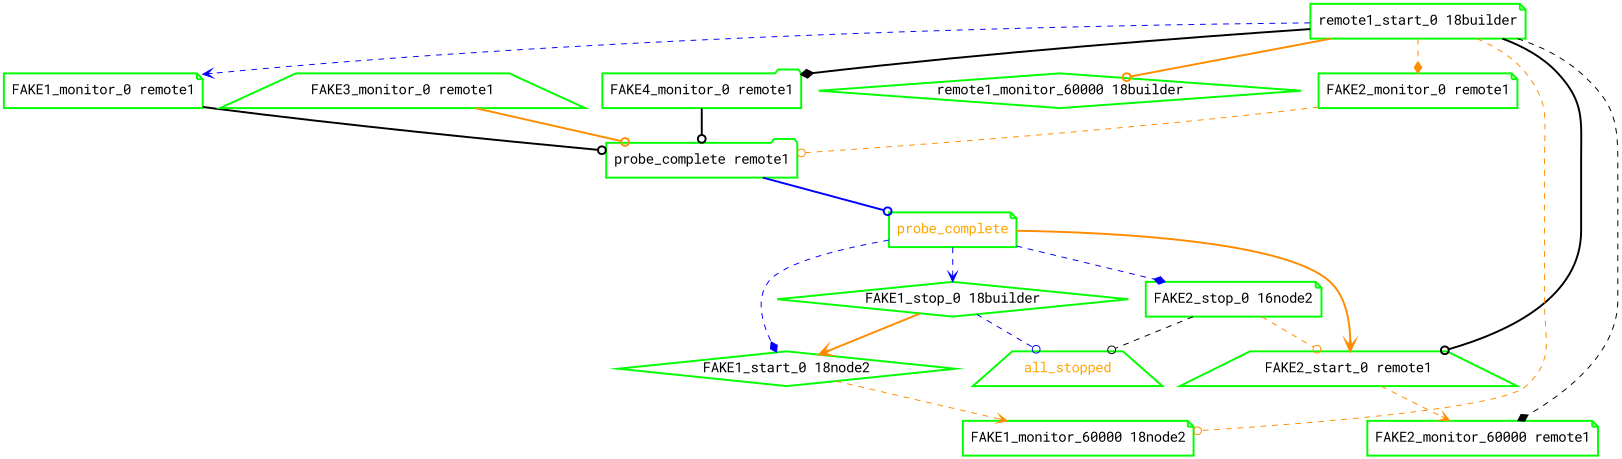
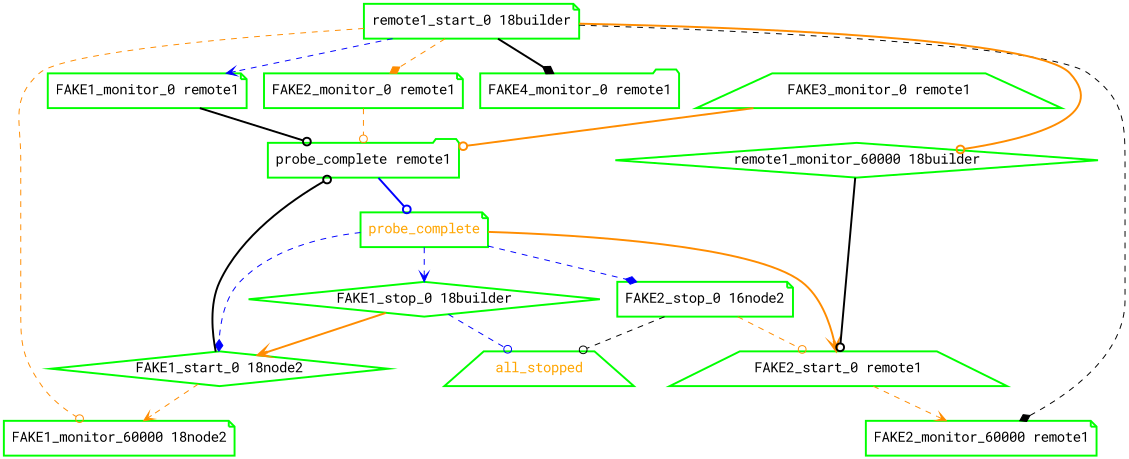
edge "FAKE4_monitor_0 remote1" -> "probe_complete remote1": now "FAKE1_start_0 18node2" -> "probe_complete remote1"
edge "remote1_start_0 18builder" -> "FAKE2_start_0 remote1": now "remote1_monitor_60000 18builder" -> "FAKE2_start_0 remote1"
